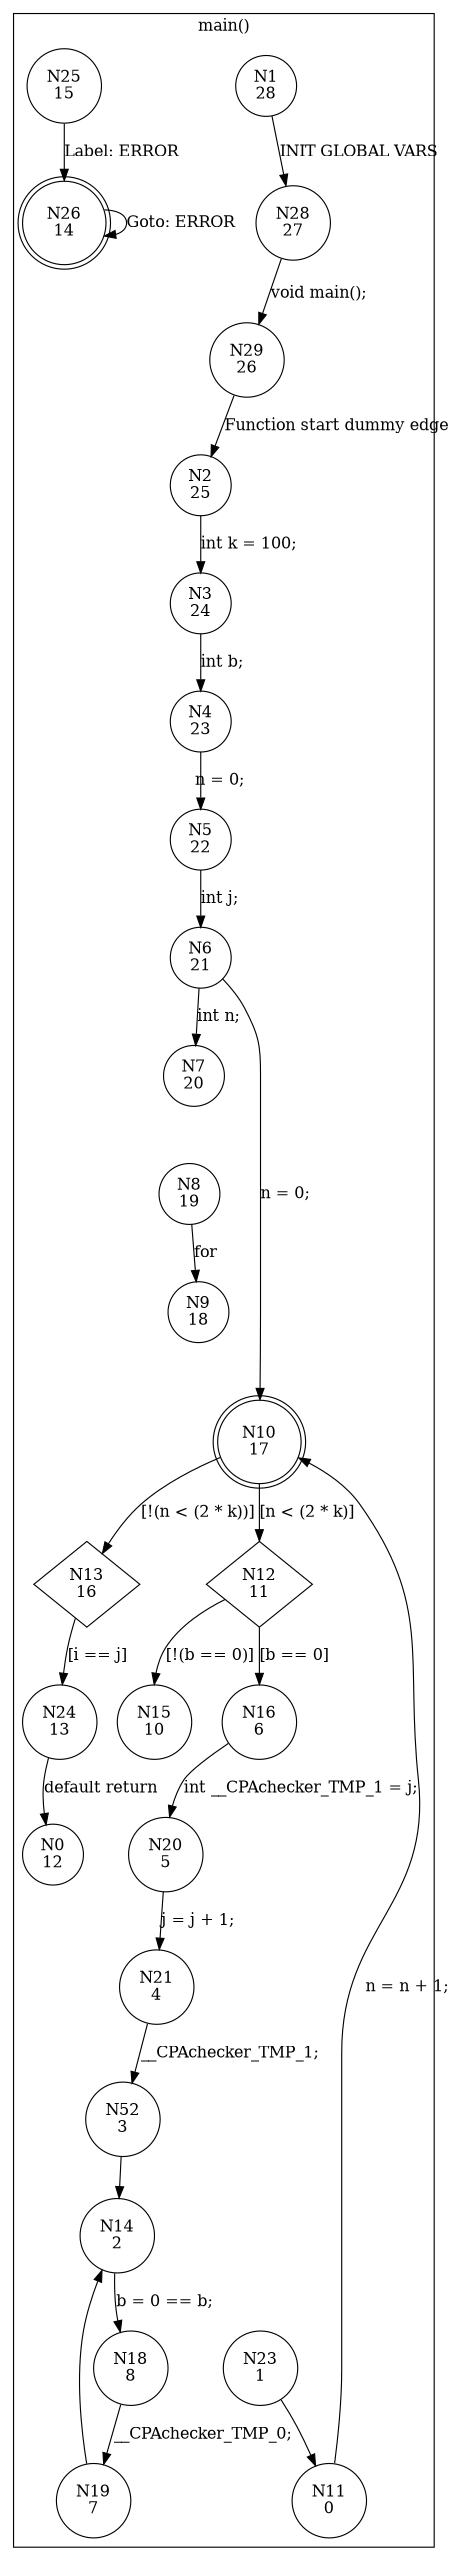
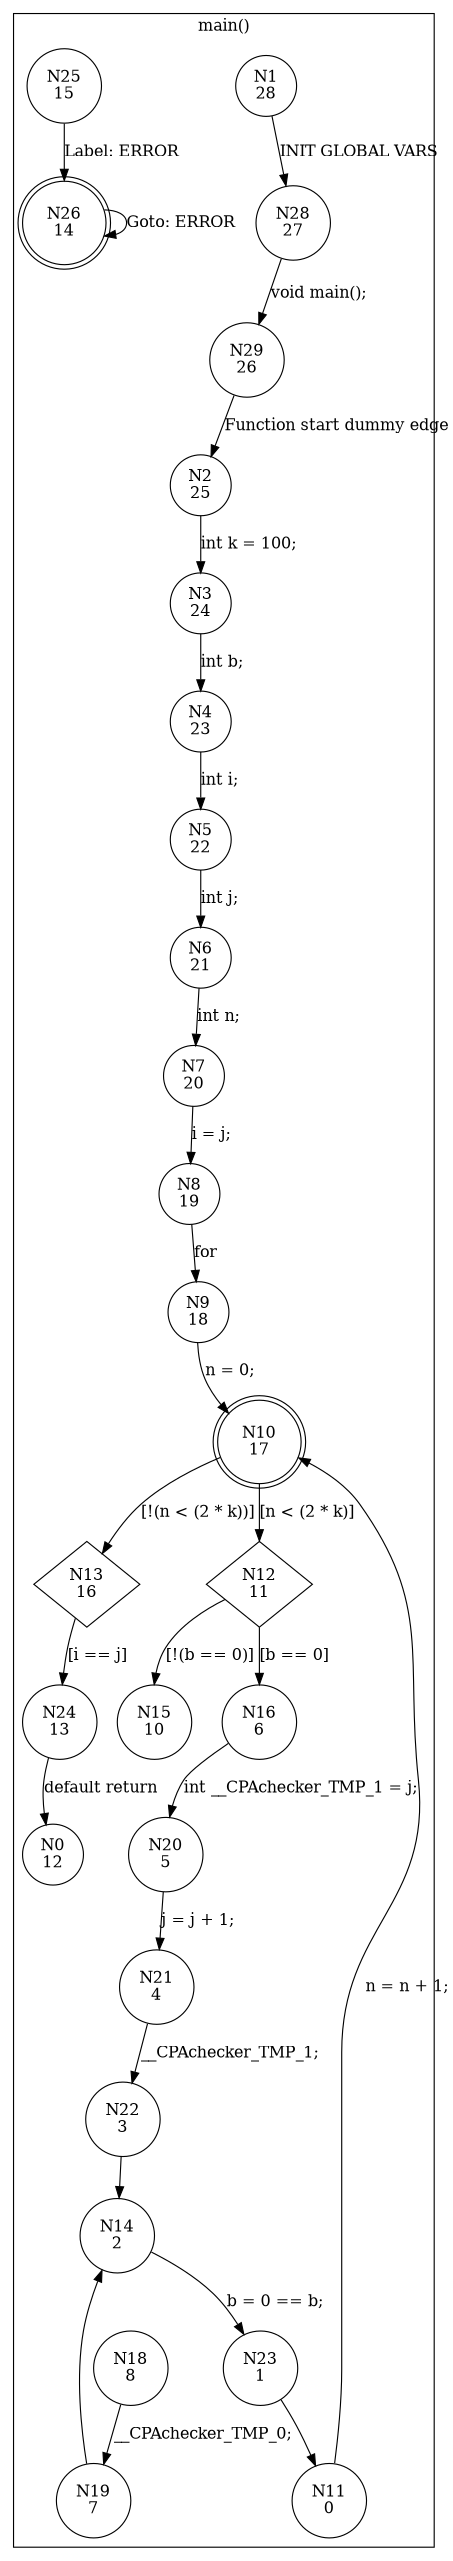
edge "N4 23" -> "N5 22": label "n = 0;" -> "int i;"
edge "N7 20" -> "N8 19": added, label "i = j;"
edge "N6 21" -> "N10 17": now "N9 18" -> "N10 17"
node "N52 3": label "N52 3" -> "N22 3"
edge "N14 2" -> "N18 8": now "N14 2" -> "N23 1"
